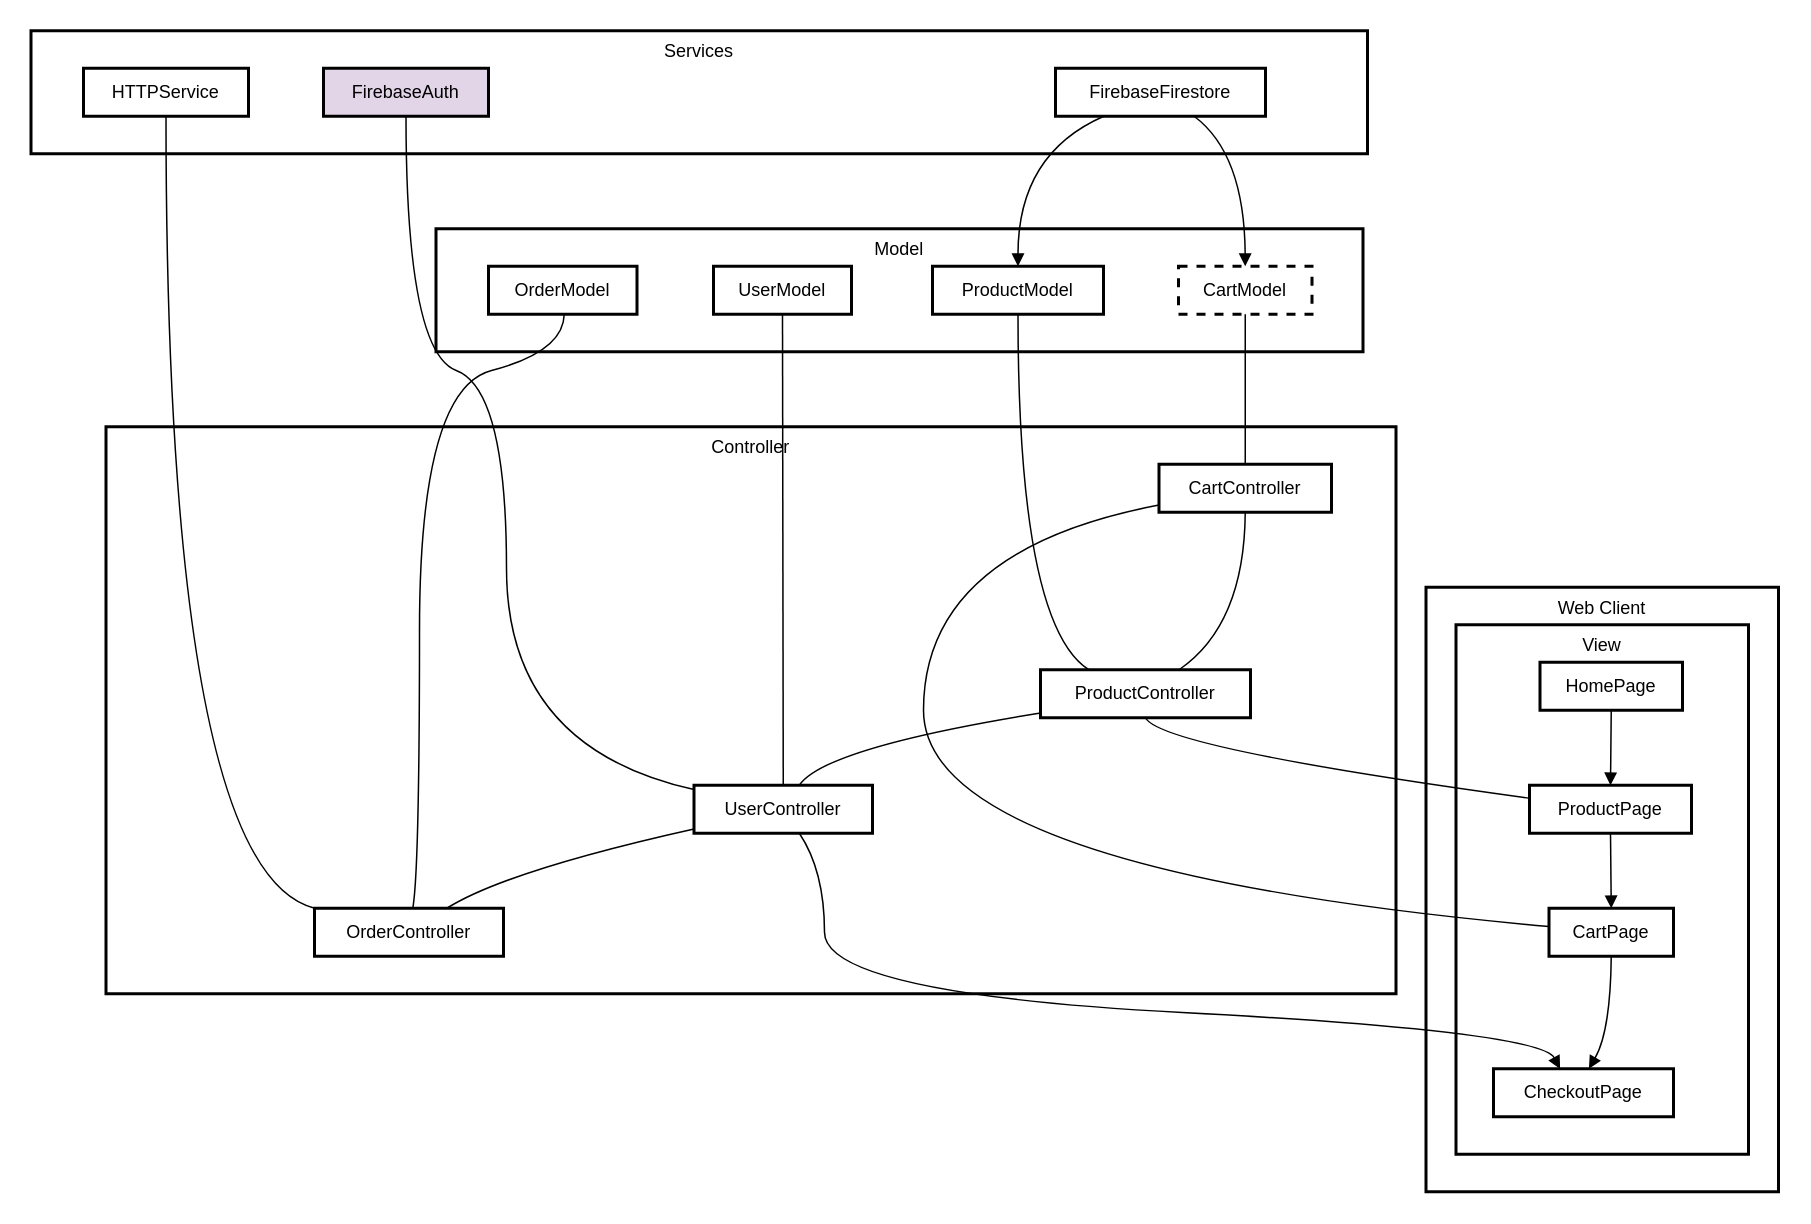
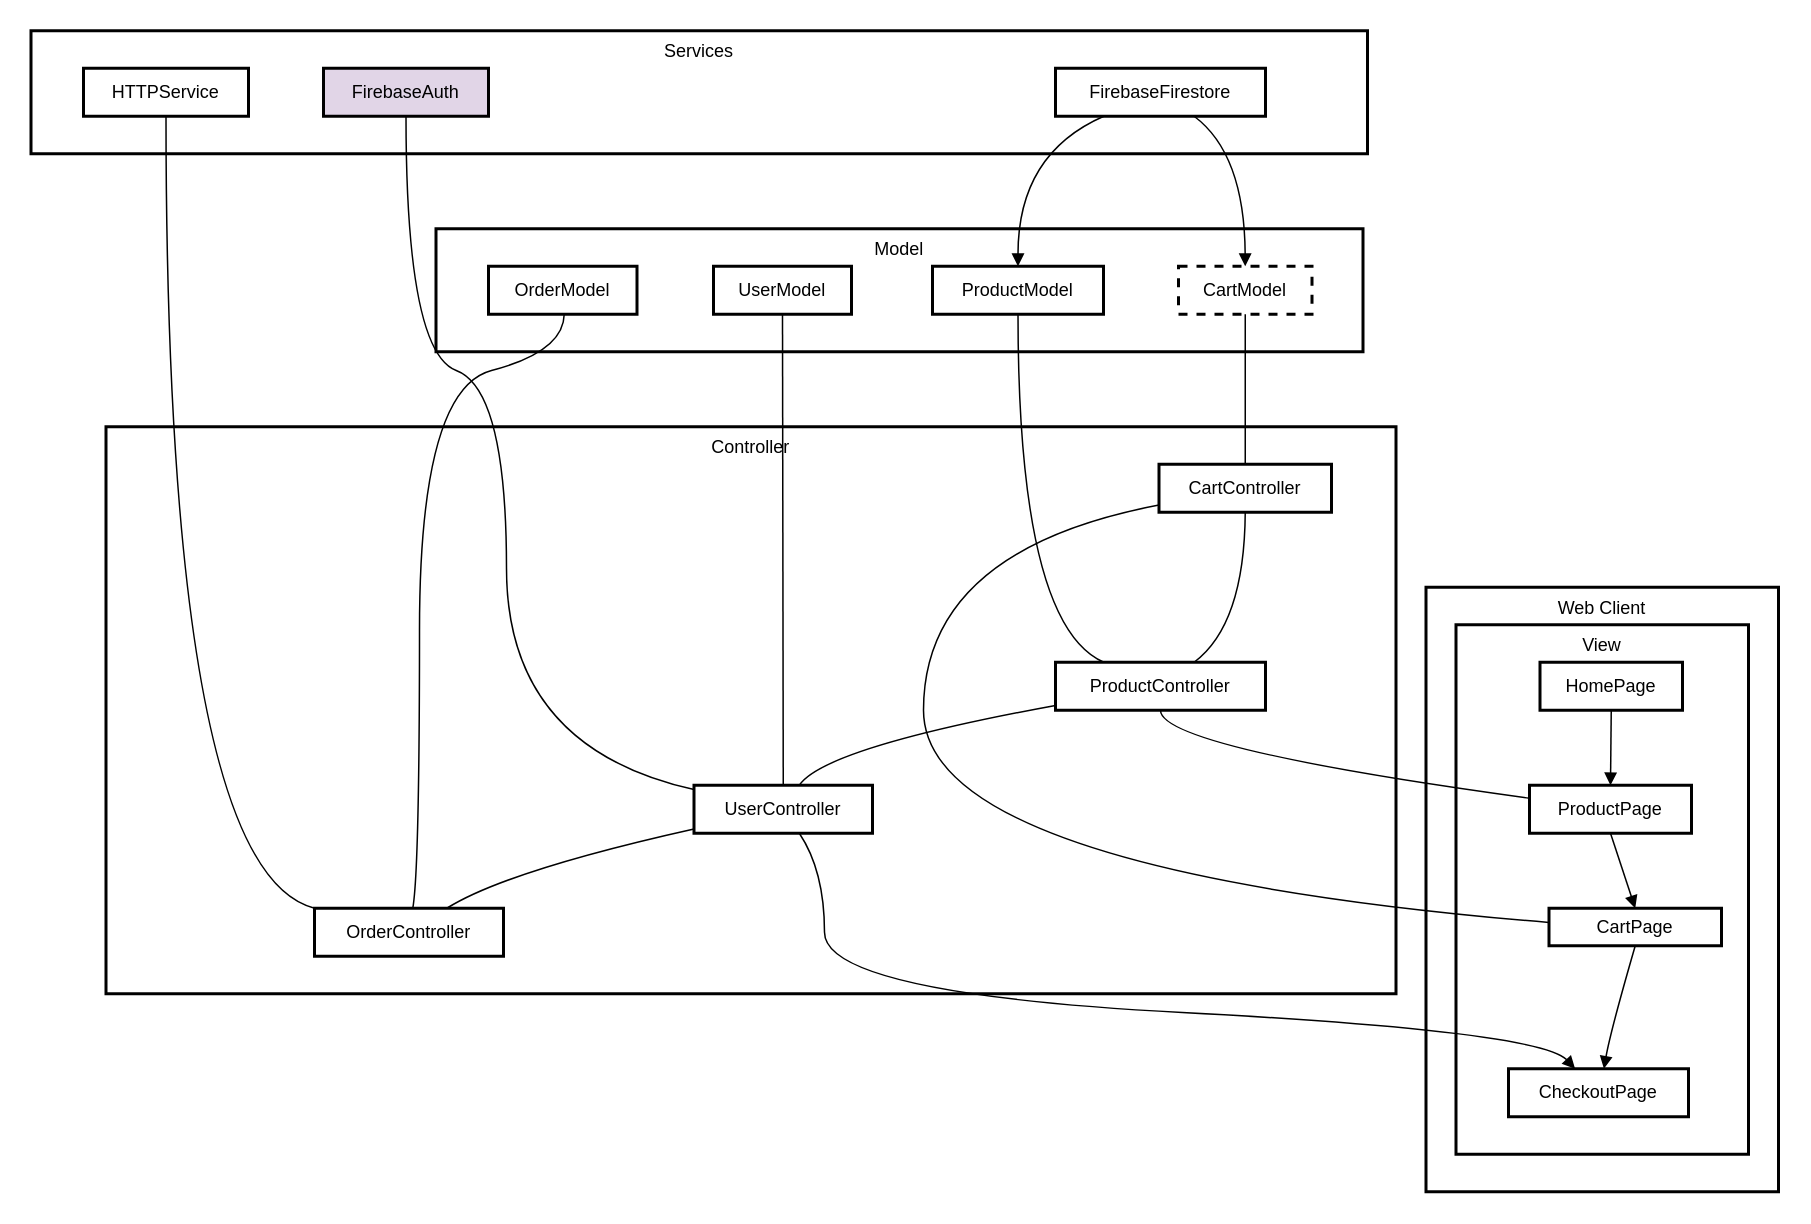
node "ProductController": moved (1145, 694) -> (1160, 686)
node "CartPage": size 125x48 -> 173x38
node "CheckoutPage": moved (1583, 1093) -> (1598, 1093)
